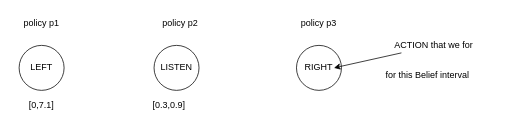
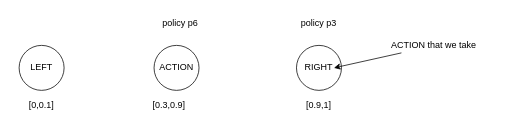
node "policy p1": removed
node "policy p2": label "policy p2" -> "policy p6"
node "ACTION that we for": label "ACTION that we for" -> "ACTION that we take"
node "LISTEN": label "LISTEN" -> "ACTION"
node "for this Belief interval": removed
node "[0,7.1]": label "[0,7.1]" -> "[0,0.1]"
node "[0.9,1]": added
